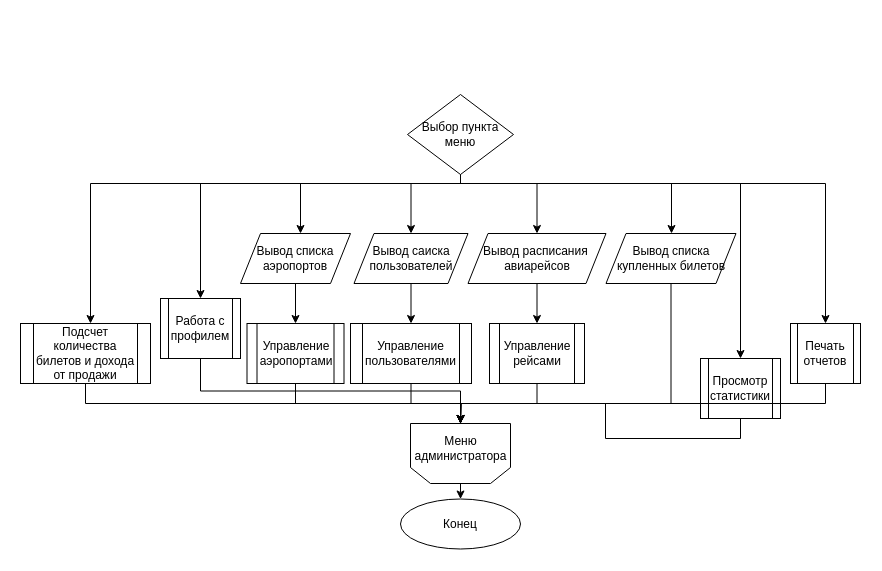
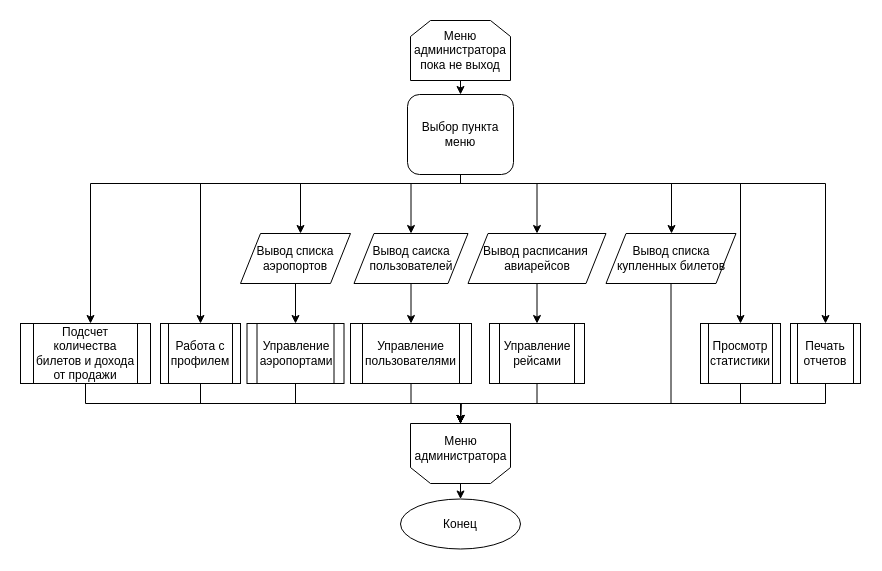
node "Меню администратора пока не выход": added
edge "Меню администратора пока не выход" -> "Выбор пункта меню": added
node "Выбор пункта меню": shape diamond -> rounded rectangle
node "Работа с профилем": moved (201, 329) -> (201, 354)
node "Просмотр статистики": moved (741, 389) -> (741, 354)
